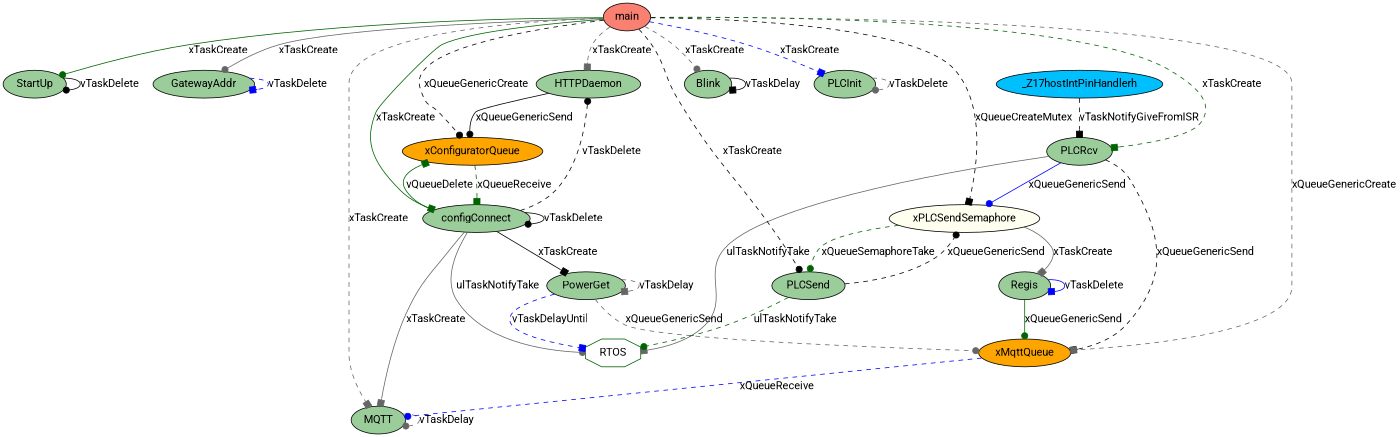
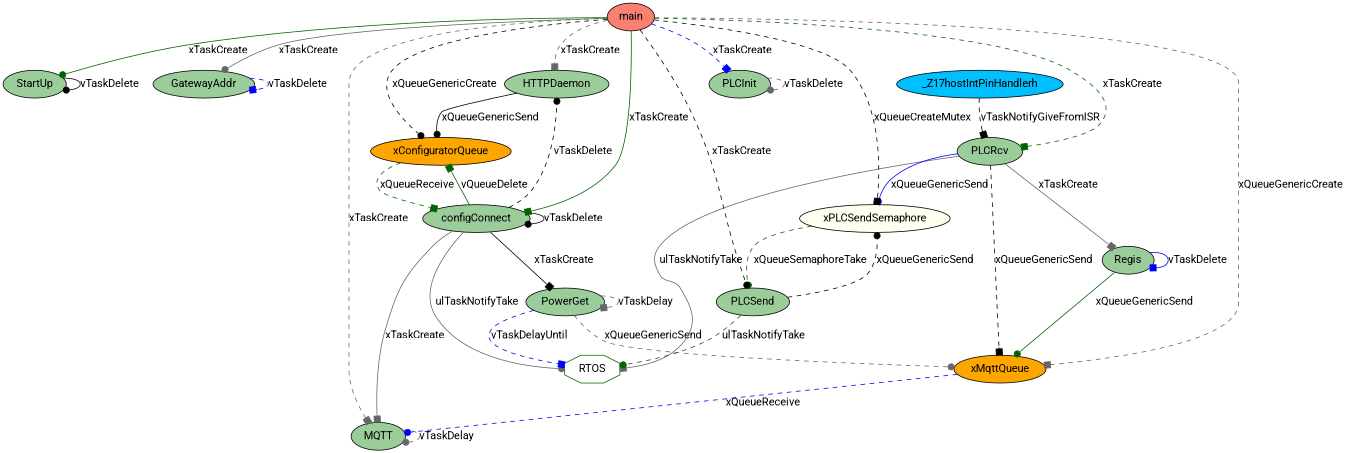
node "Blink": removed
edge "xPLCSendSemaphore" -> "Regis": now "PLCRcv" -> "Regis"
